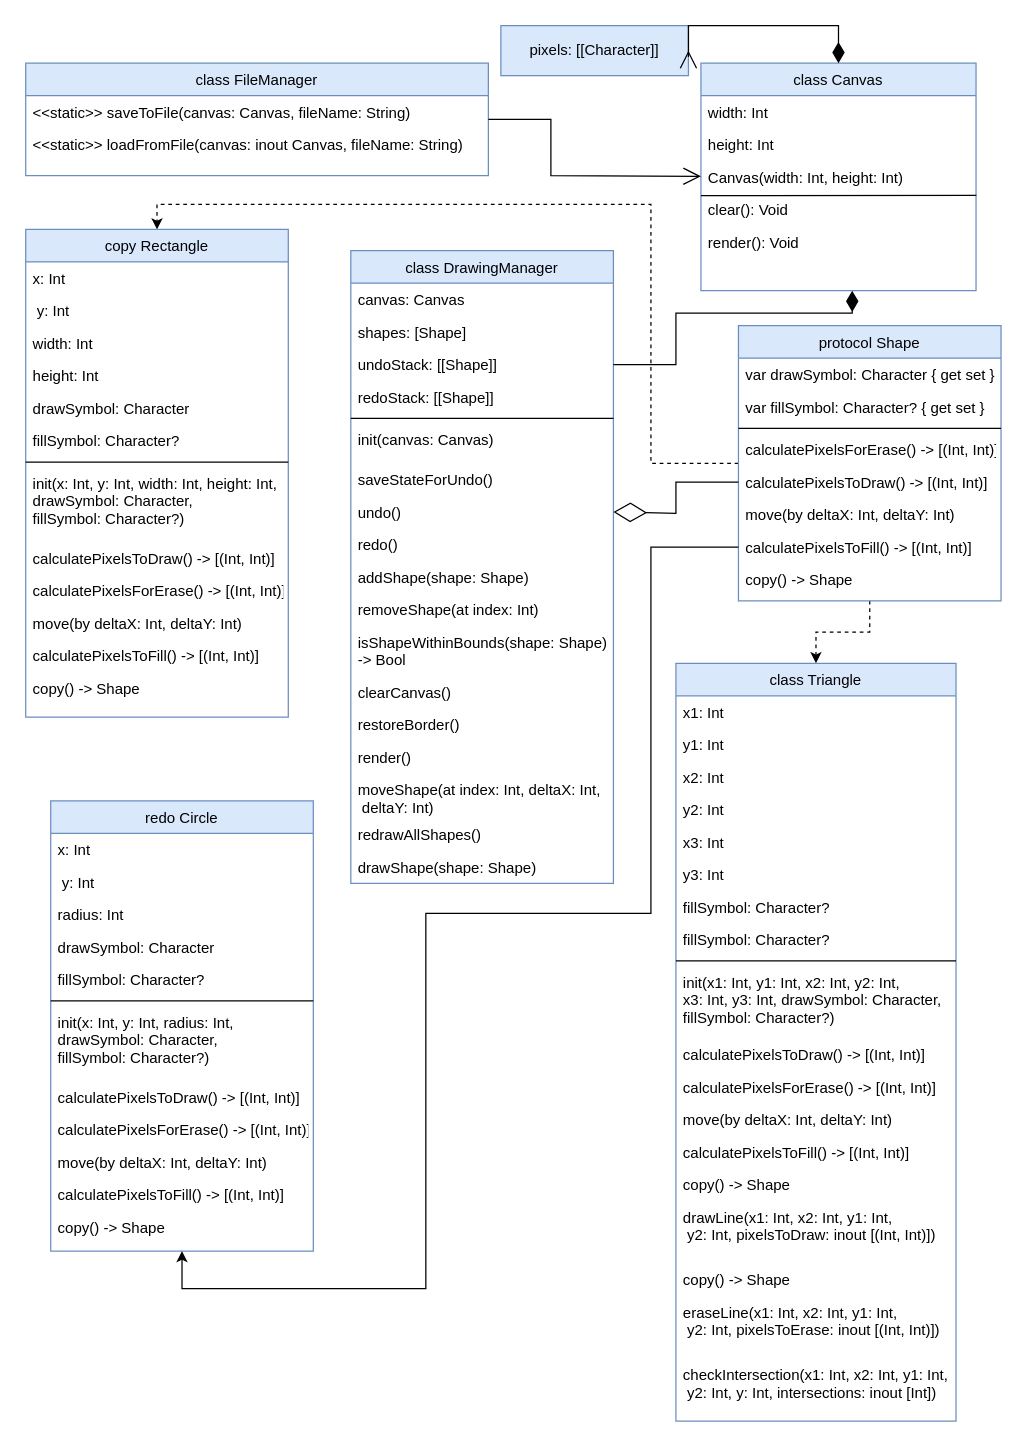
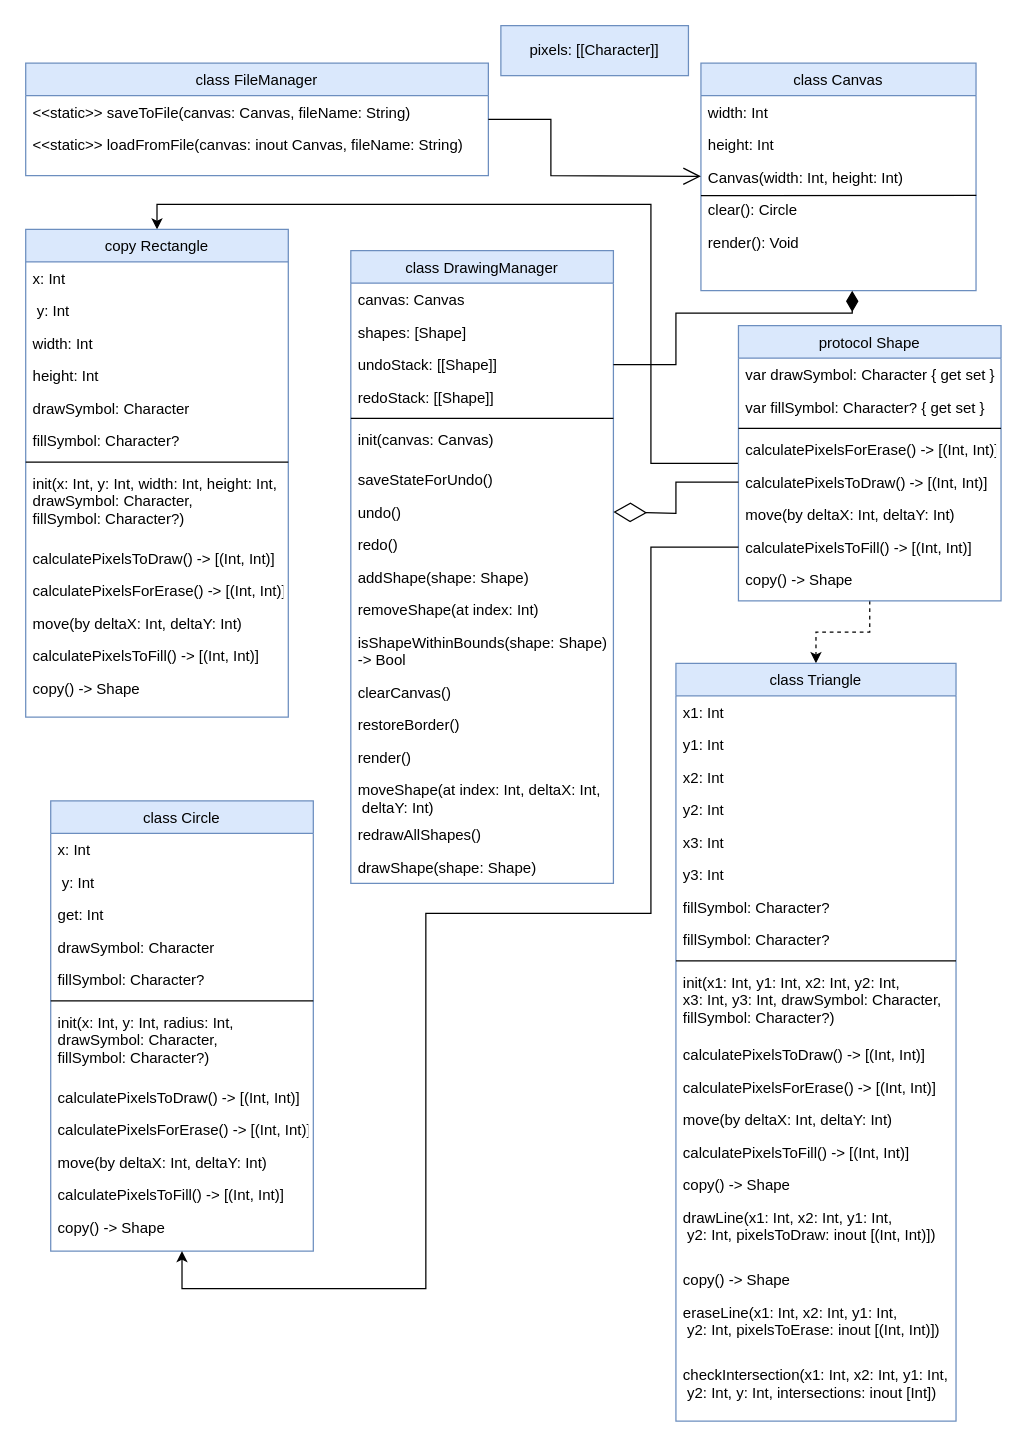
edge "pixels: [[Character]]" -- "class Canvas": removed
edge "protocol Shape" -> "copy Rectangle": style dashed -> solid
node "clear(): Void": label "clear(): Void" -> "clear(): Circle"
node "redo Circle": label "redo Circle" -> "class Circle"
node "radius: Int": label "radius: Int" -> "get: Int"
